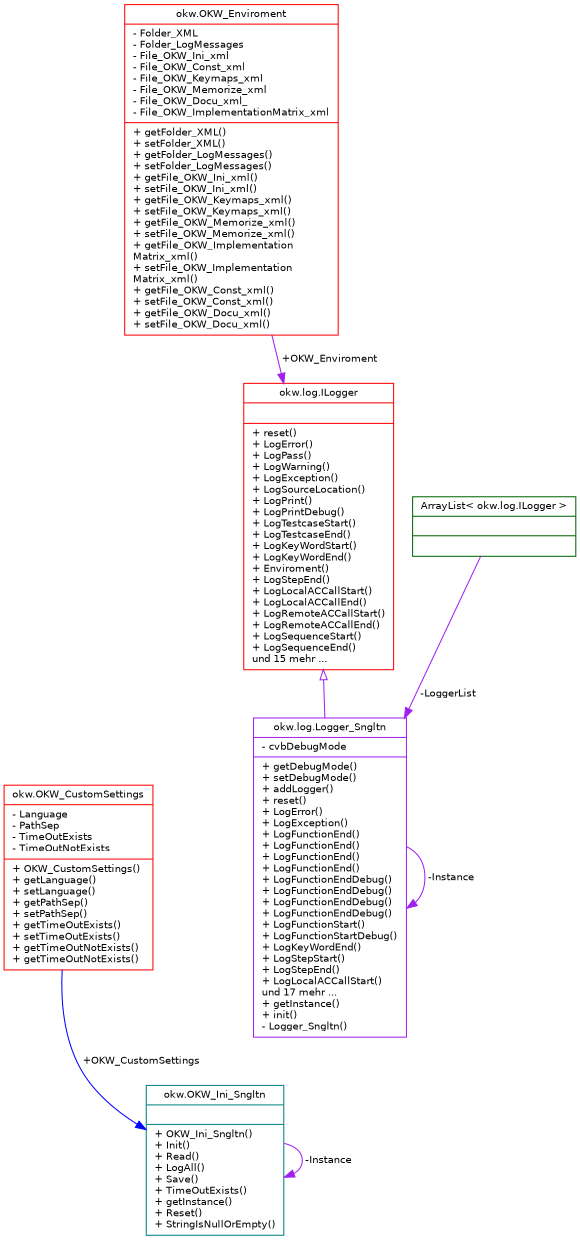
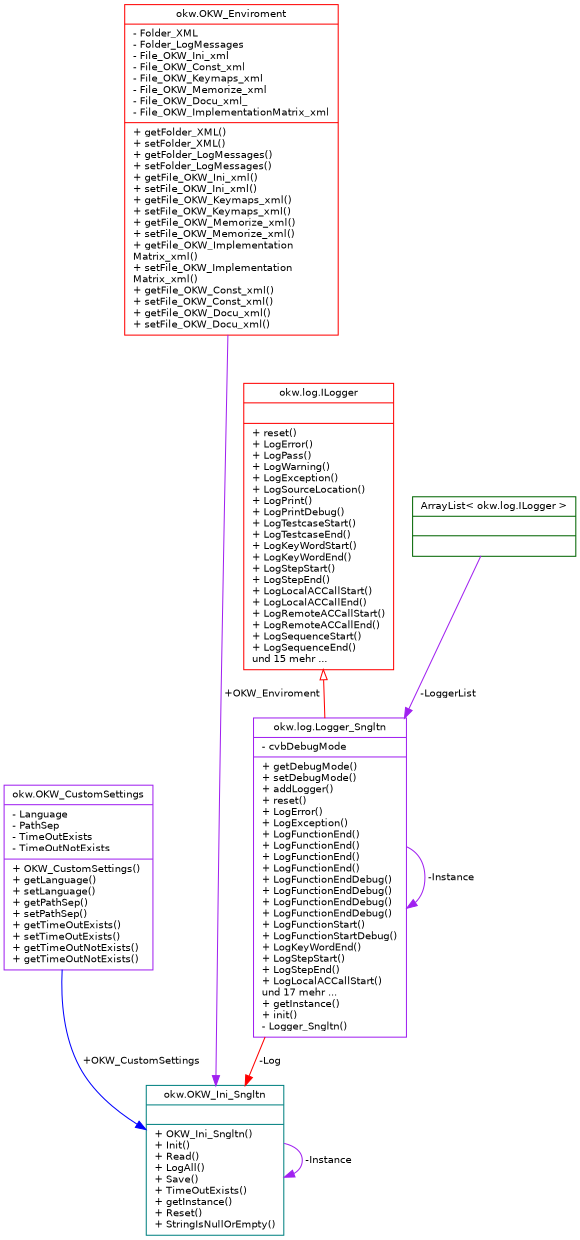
edge "okw.OKW_Enviroment" -> "okw.log.ILogger": now "okw.OKW_Enviroment" -> "okw.OKW_Ini_Sngltn"
node "okw.log.ILogger": text "+ Enviroment()" -> "+ LogStepStart()"
edge "okw.log.Logger_Sngltn" -> "okw.log.ILogger": color purple -> red
node "okw.OKW_CustomSettings": color red -> purple
edge "okw.log.Logger_Sngltn" -> "okw.OKW_Ini_Sngltn": added, label "-Log"
